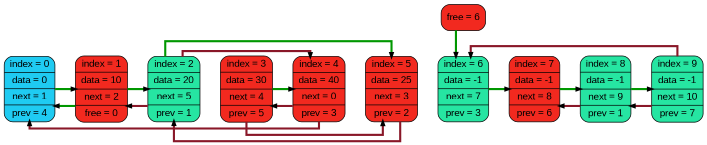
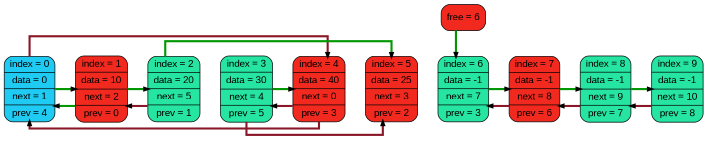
edge "index = 9" -> "index = 6": now "index = 7" -> "index = 6"
edge "index = 2" -> "index = 4": now "index = 0" -> "index = 4"
node "index = 3": fillcolor #f2291f -> #26e5a2
node "index = 1": text "free = 0" -> "prev = 0"
node "index = 8": text "prev = 1" -> "prev = 7"
node "index = 9": text "prev = 7" -> "prev = 8"
edge "index = 5" -> "index = 2": removed
